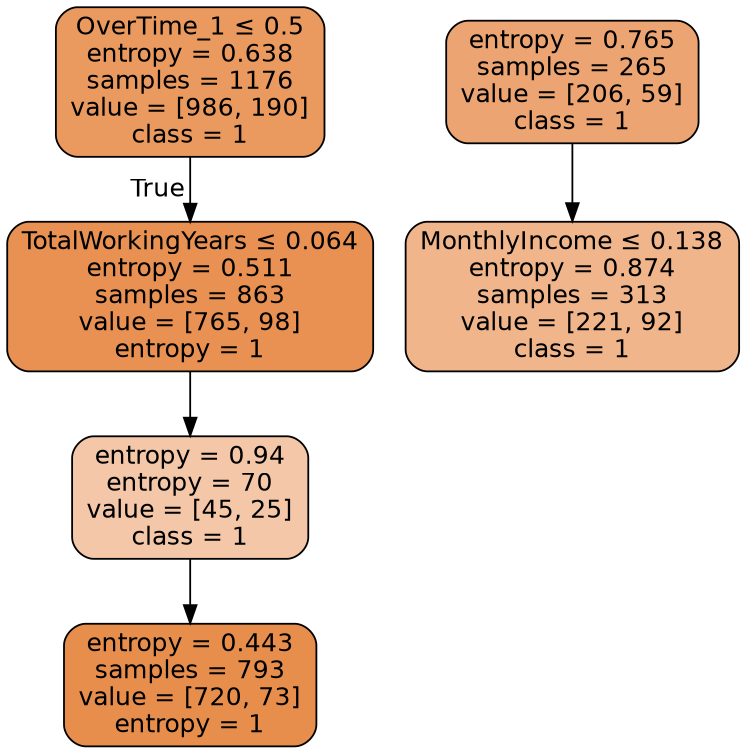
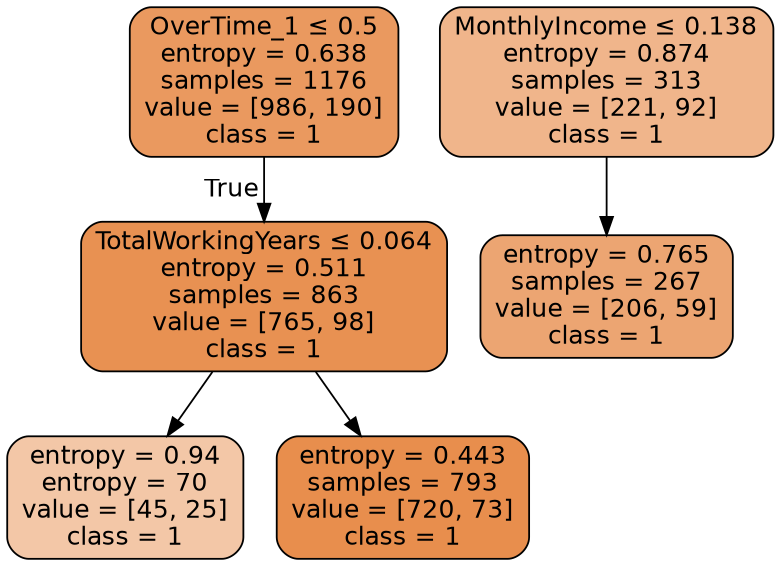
node "entropy = 0.765": text "samples = 265" -> "samples = 267"
edge "entropy = 0.765" -> "MonthlyIncome ≤ 0.138": reversed
node "TotalWorkingYears ≤ 0.064": text "entropy = 1" -> "class = 1"
edge "entropy = 0.94" -> "entropy = 0.443": now "TotalWorkingYears ≤ 0.064" -> "entropy = 0.443"
node "entropy = 0.443": text "entropy = 1" -> "class = 1"
